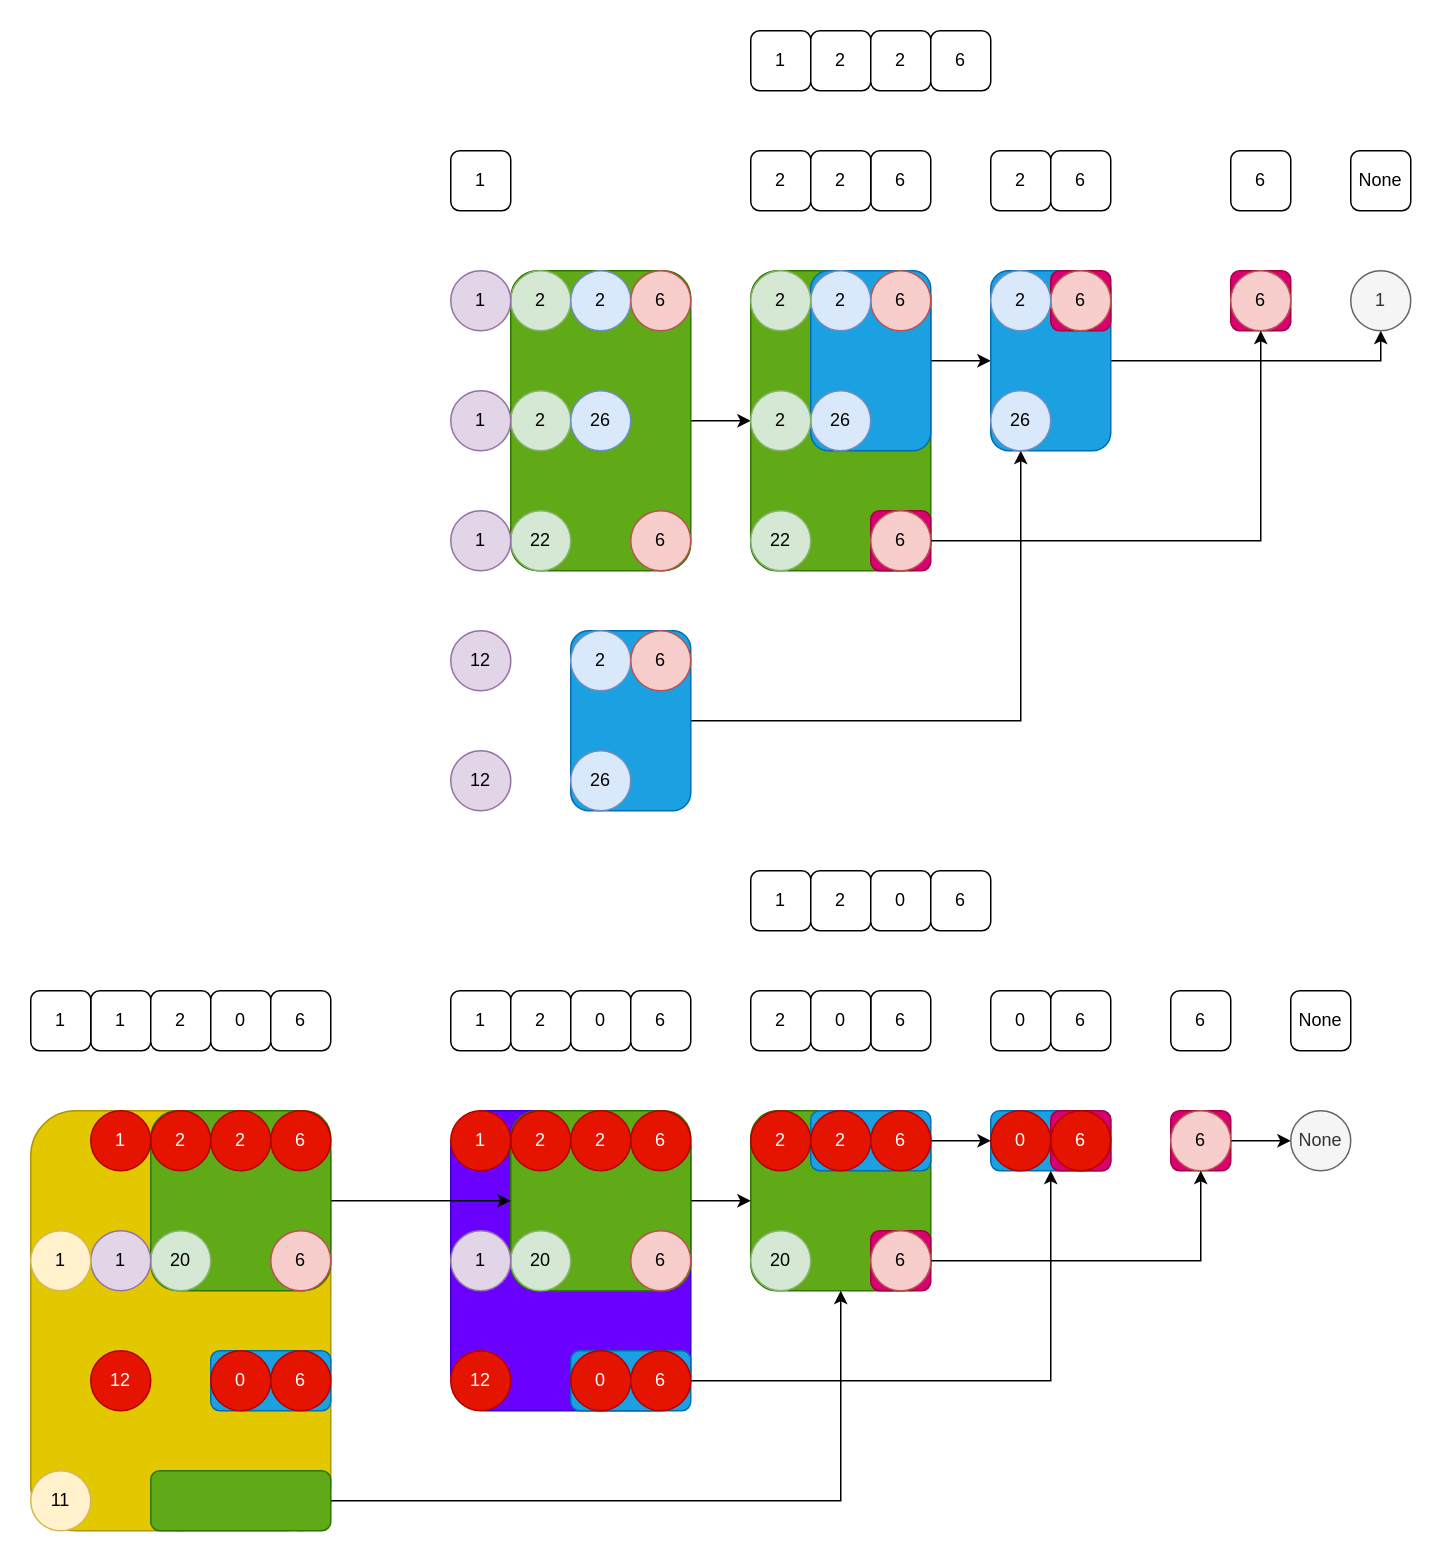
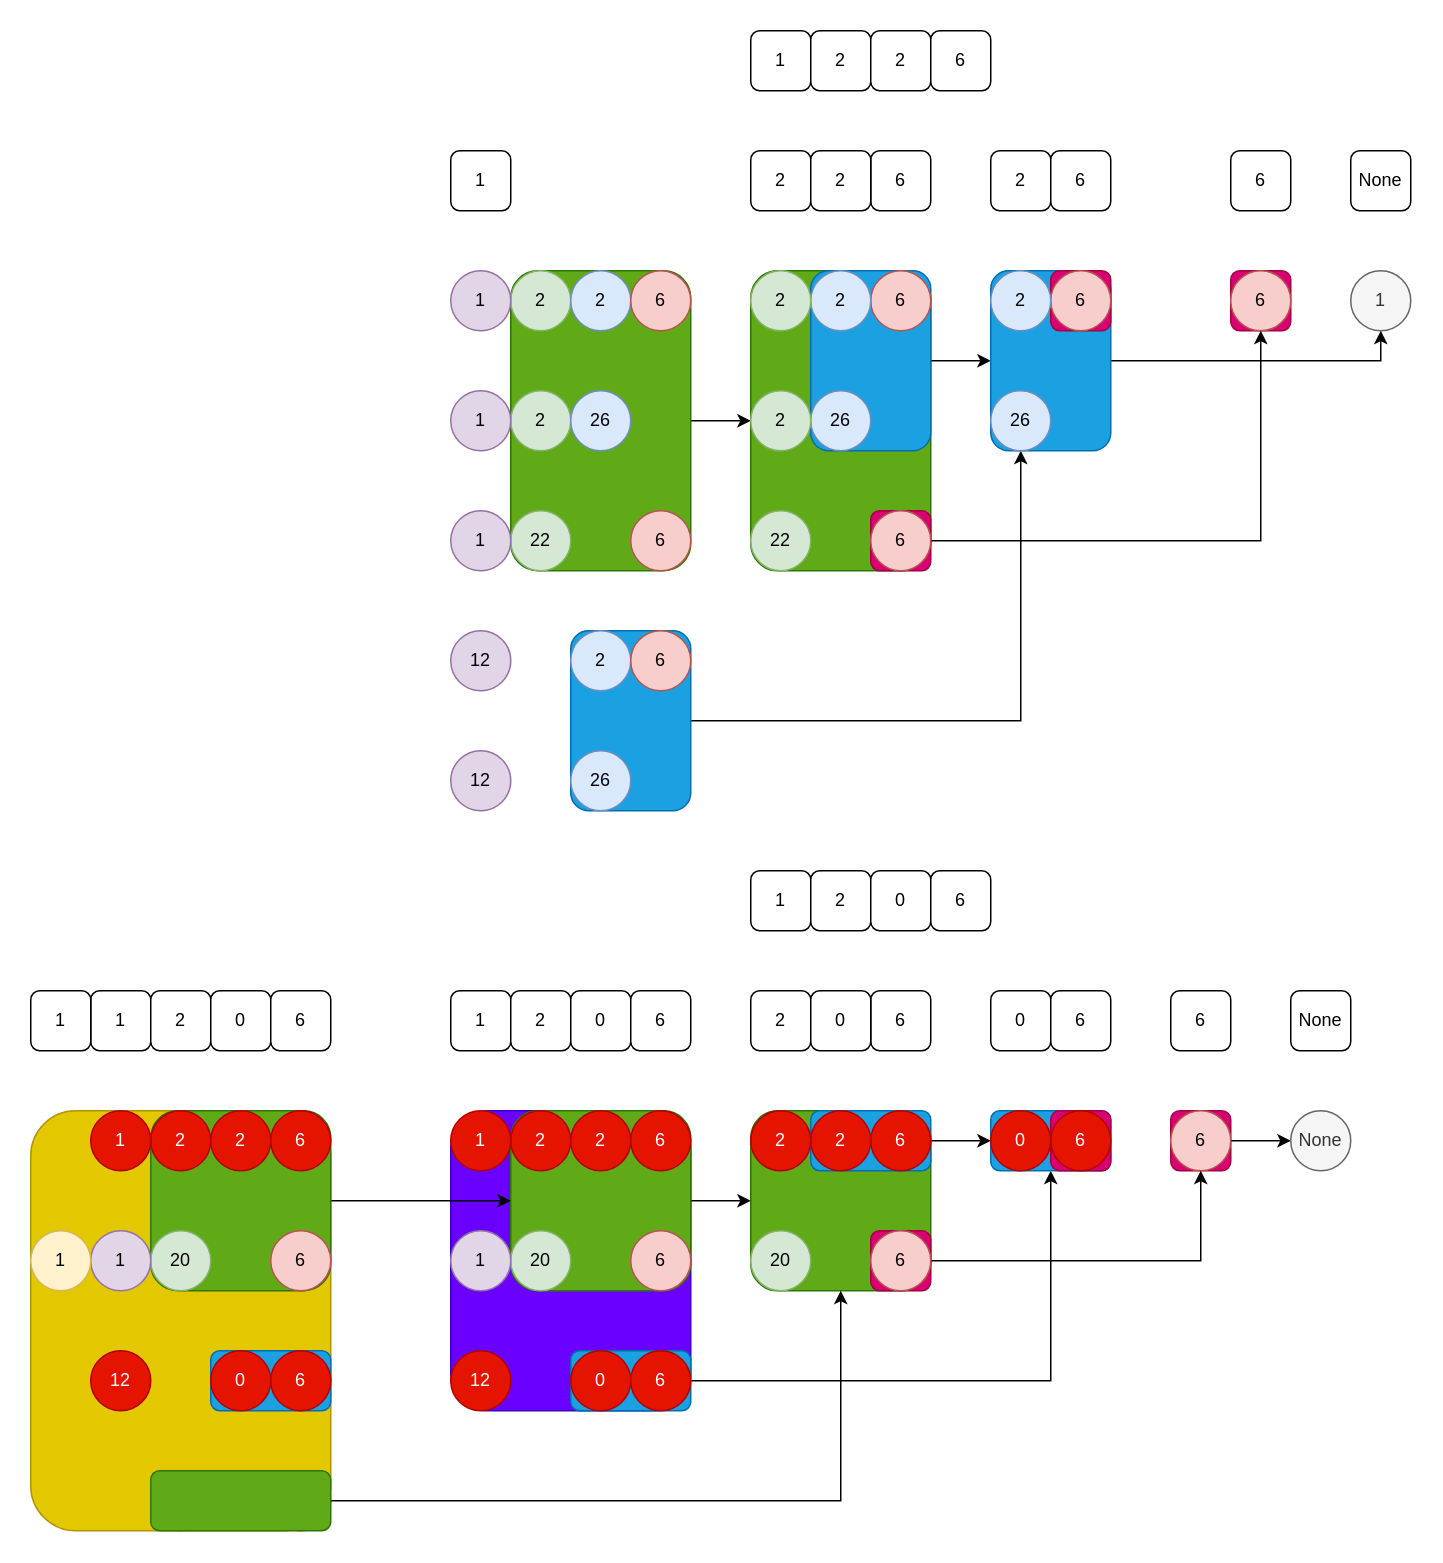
node "11": removed
